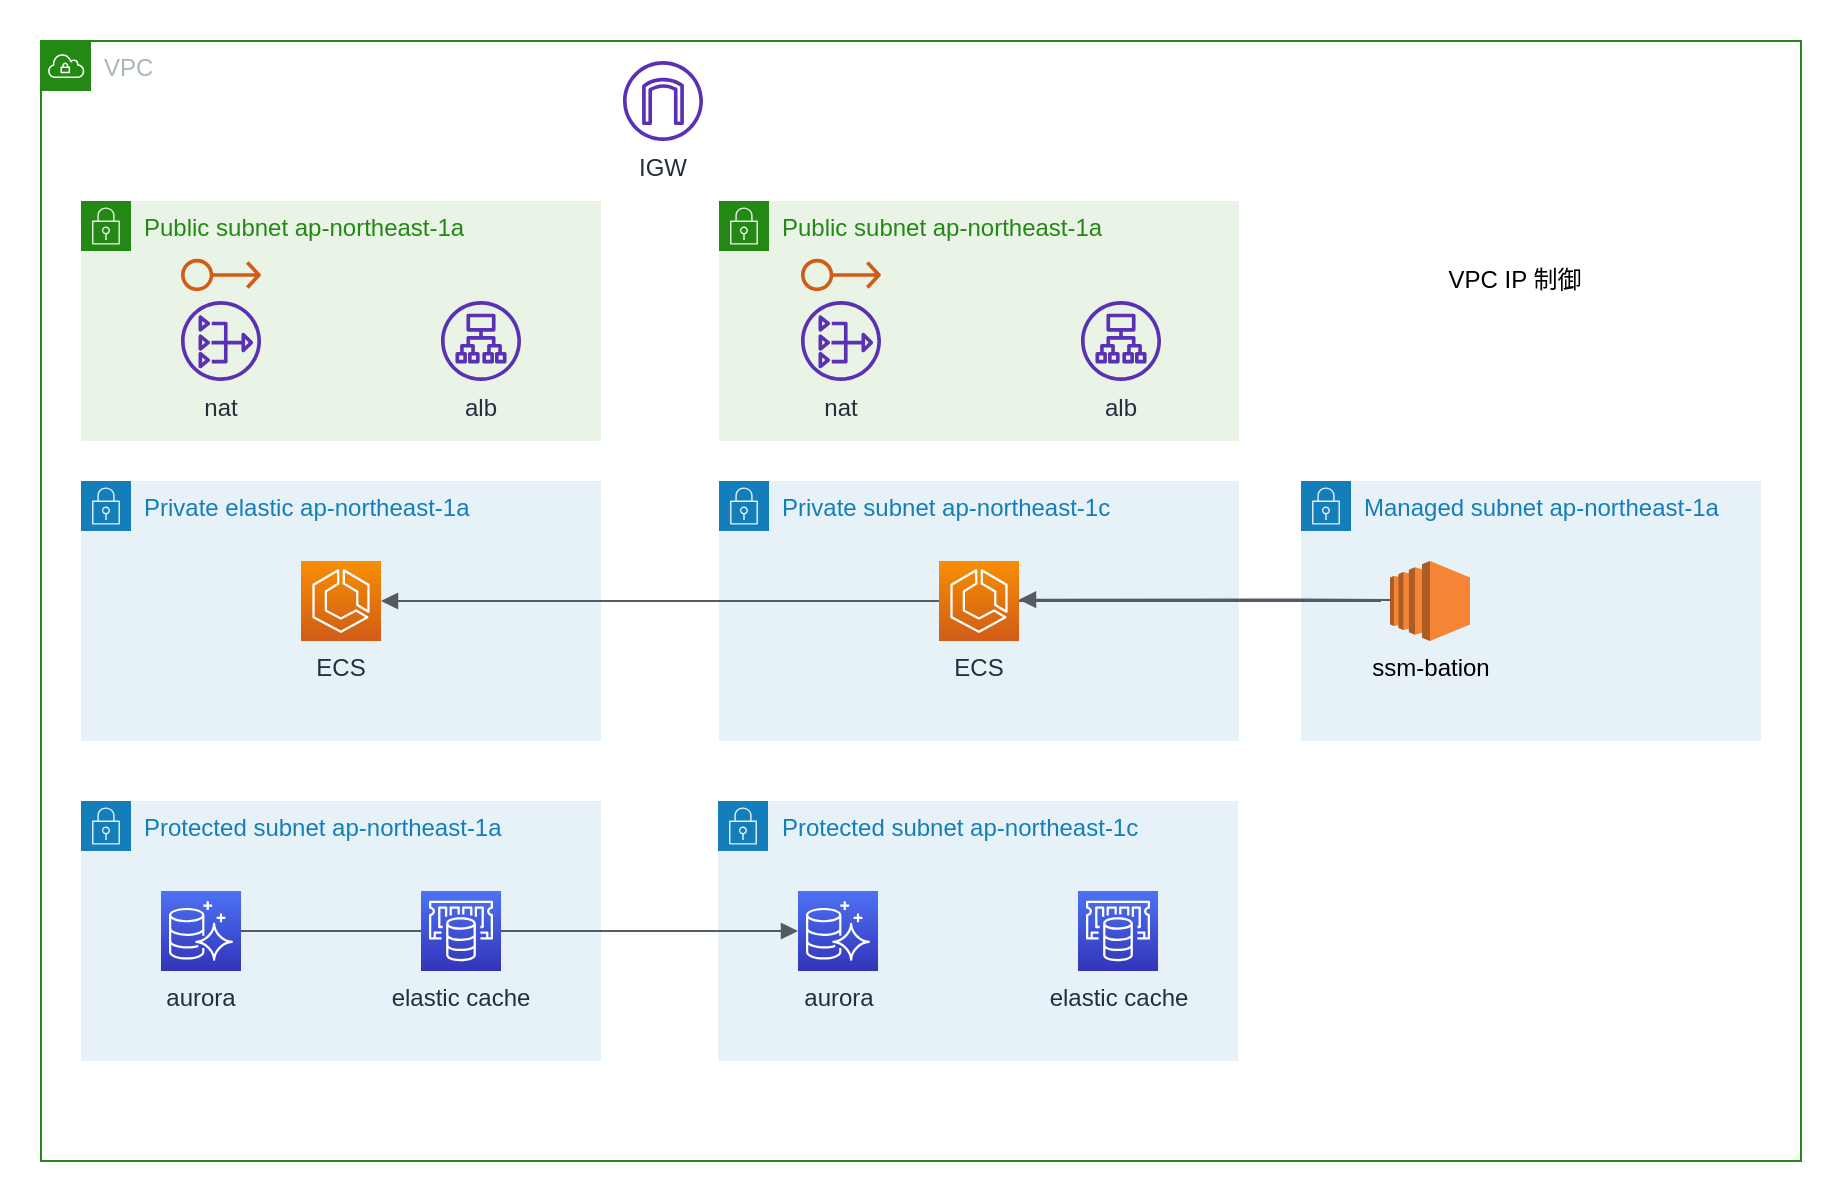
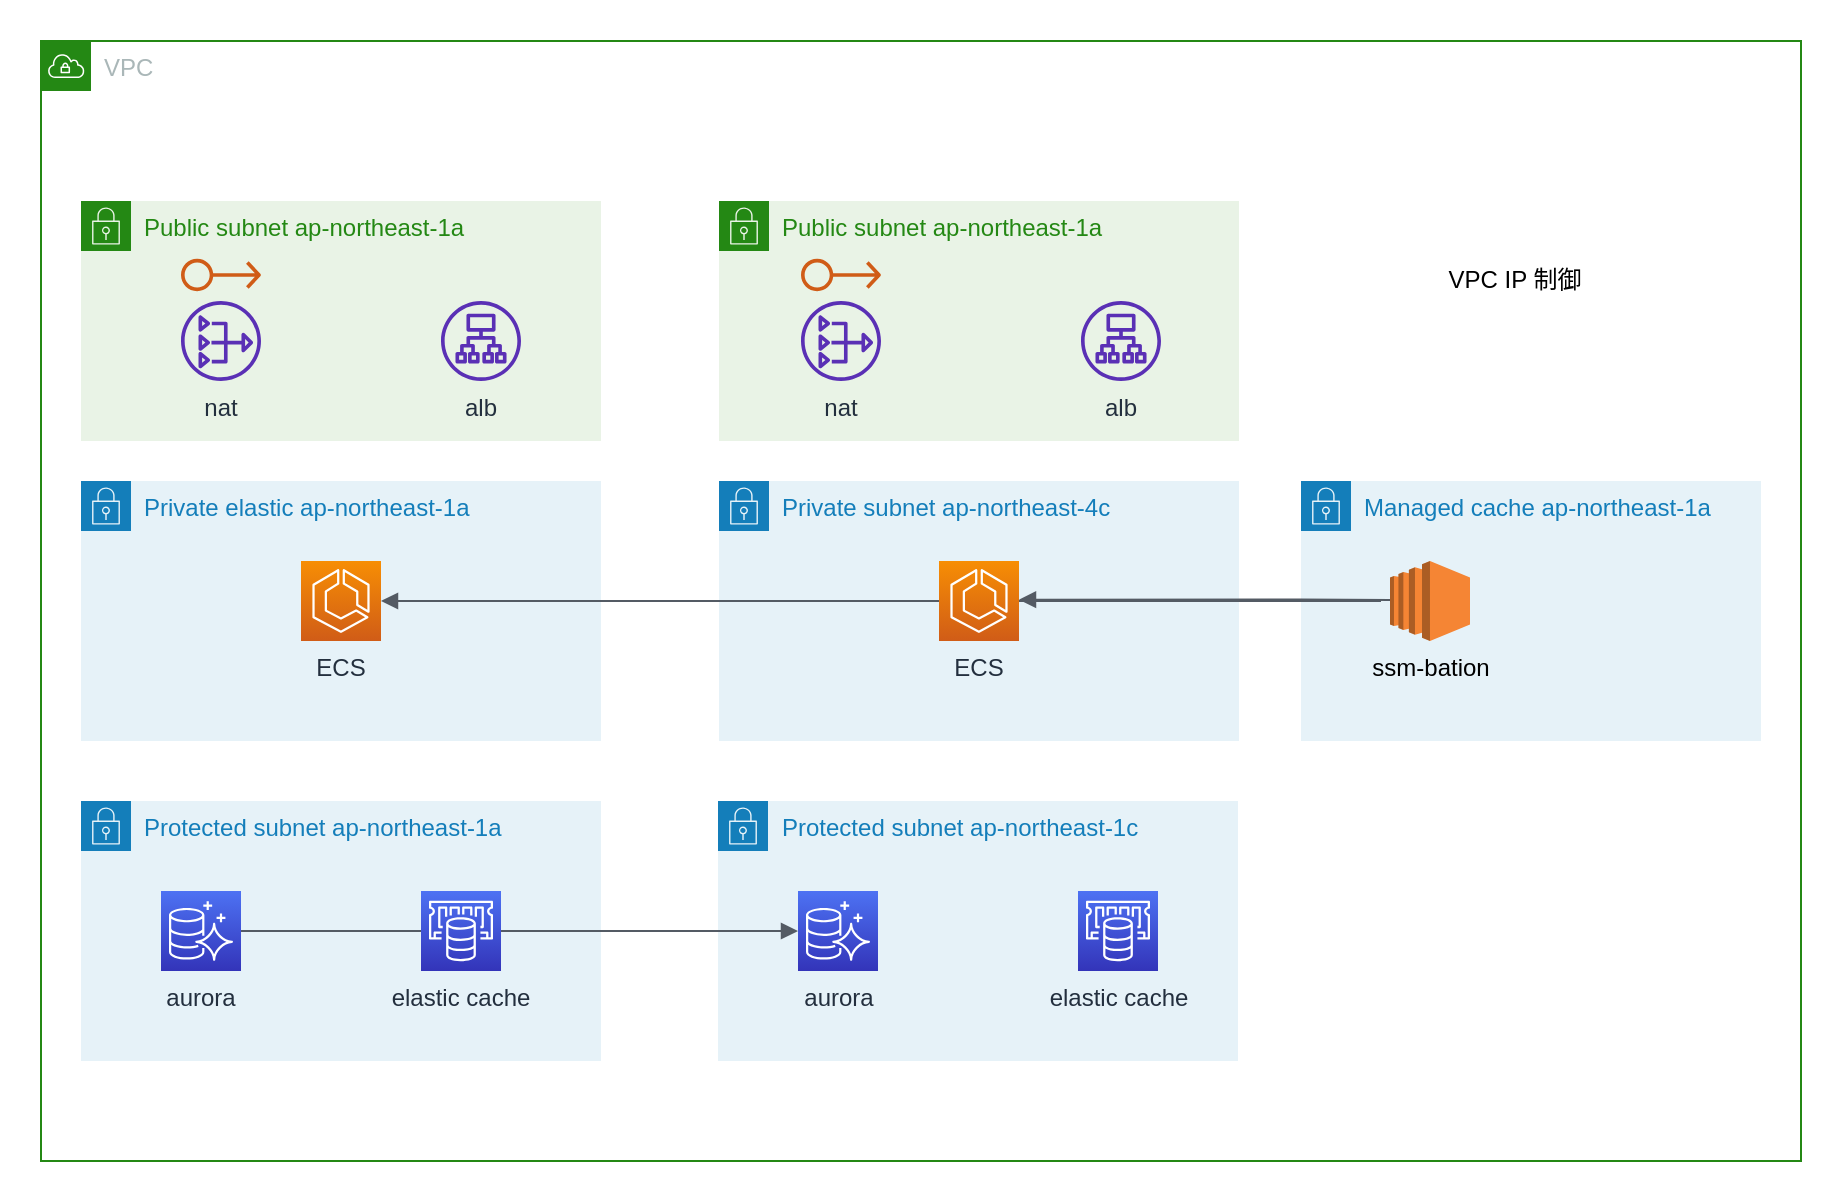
node "IGW": removed
node "Private subnet ap-northeast-1c": label "Private subnet ap-northeast-1c" -> "Private subnet ap-northeast-4c"
node "Managed subnet ap-northeast-1a": label "Managed subnet ap-northeast-1a" -> "Managed cache ap-northeast-1a"
